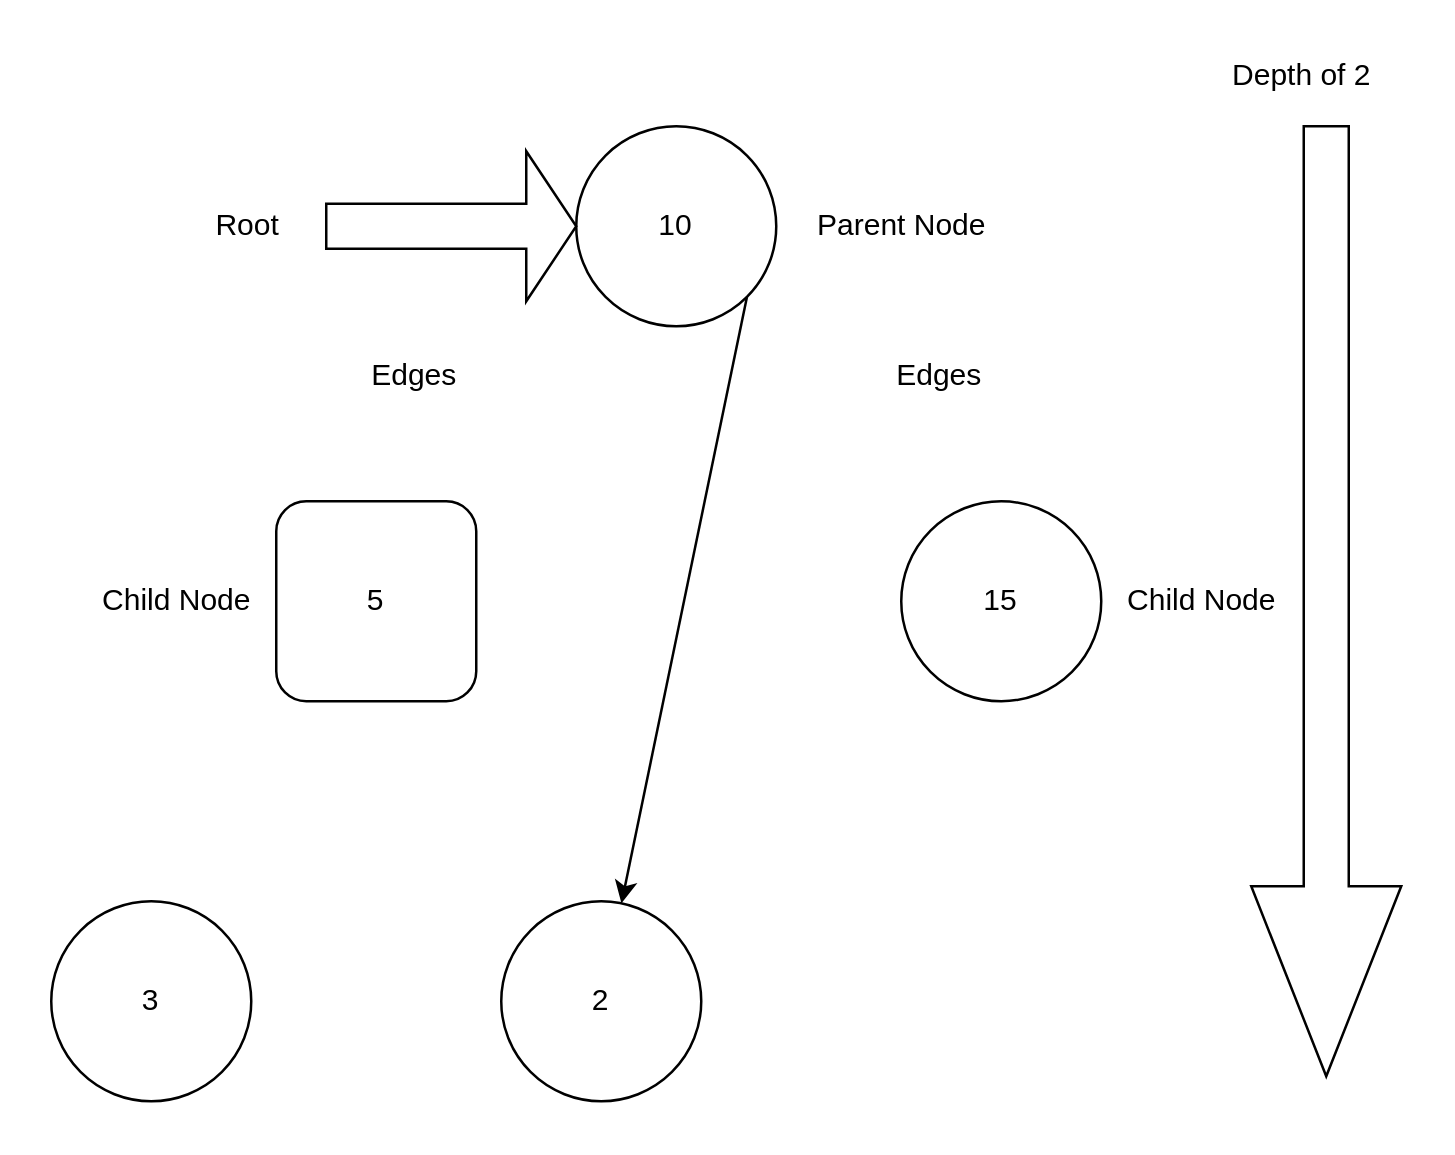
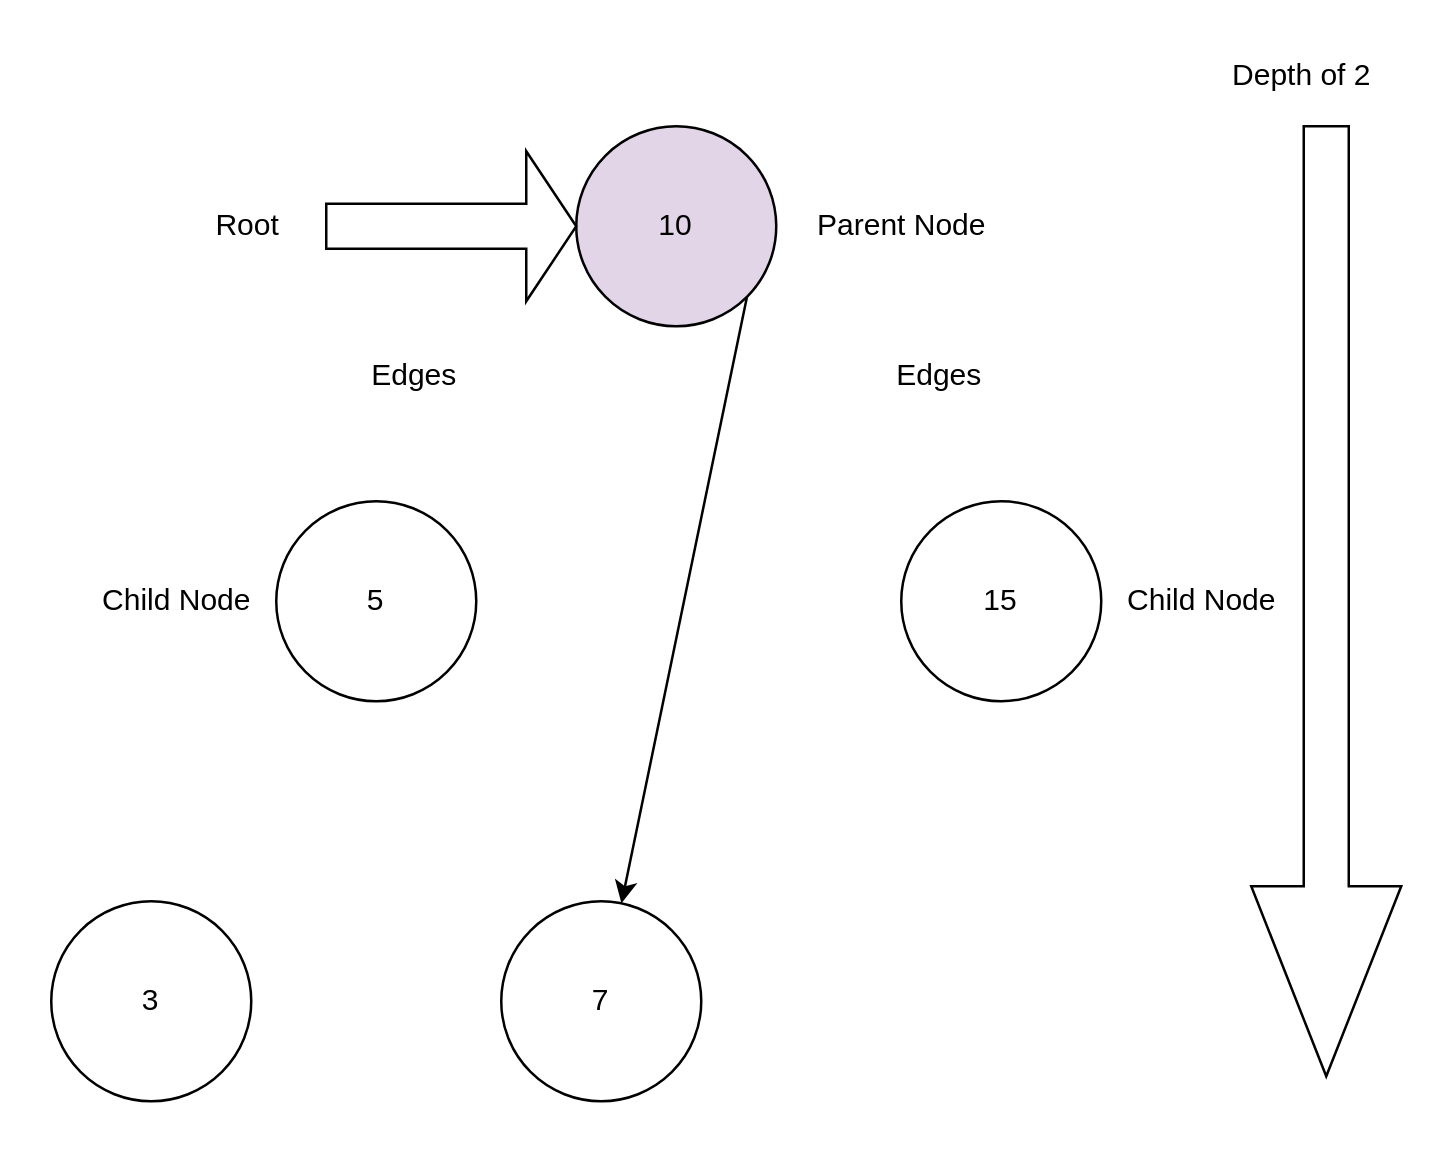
node "10": fillcolor #ffffff -> #e1d5e7
node "5": shape rounded rectangle -> ellipse
node "2": label "2" -> "7"
